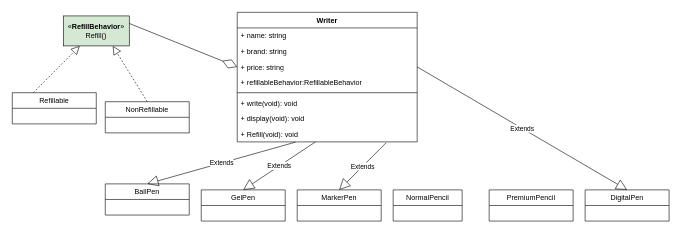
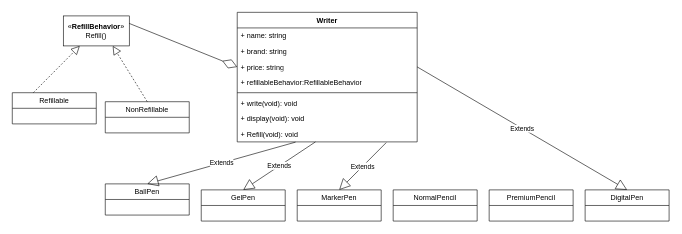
node "«RefillBehavior» Refill()": fillcolor #d5e8d4 -> #ffffff
node "NormalPencil": size 69x31 -> 84x31
